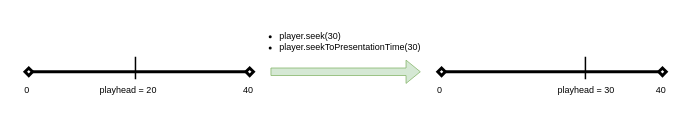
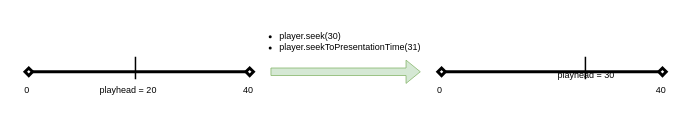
node "player.seek(30) player.seekToPresentationTime(30)": label "player.seek(30) player.seekToPresentationTime(30)" -> "player.seek(30) player.seekToPresentationTime(31)"
node "playhead = 30": moved (585, 90) -> (585, 75)
